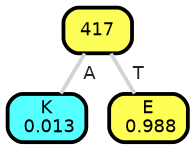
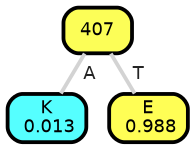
node "417": label "417" -> "407"
